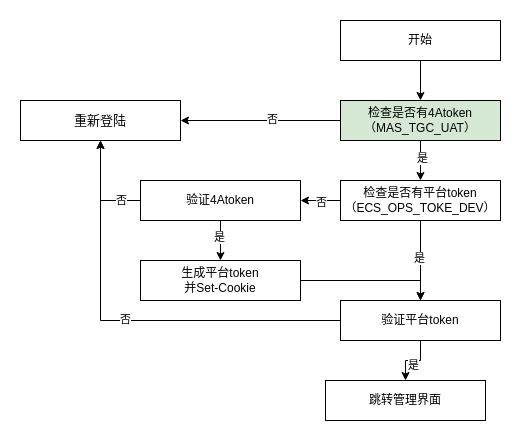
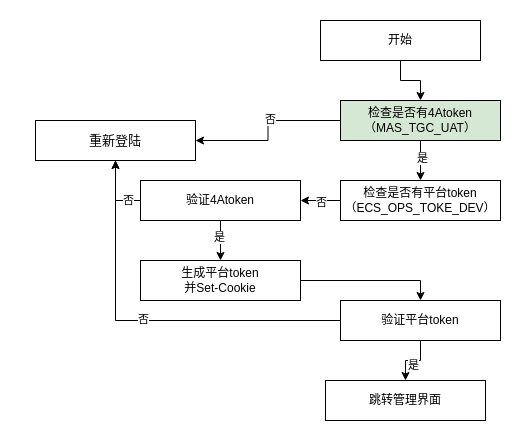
node "开始": moved (421, 41) -> (401, 41)
node "重新登陆": moved (101, 121) -> (116, 141)
edge "检查是否有平台token （ECS_OPS_TOKE_DEV）" -> "验证平台token": removed, label "是"
